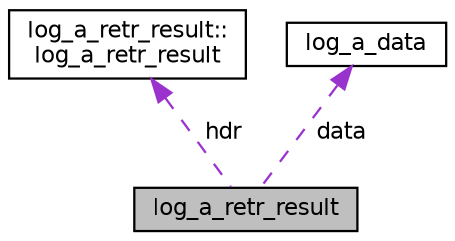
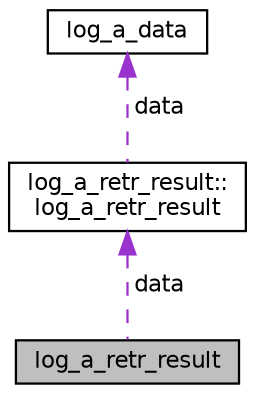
edge "log_a_retr_result" -> "log_a_retr_result:: log_a_retr_result": label " hdr" -> " data"
edge "log_a_retr_result" -> "log_a_data": now "log_a_retr_result:: log_a_retr_result" -> "log_a_data"
